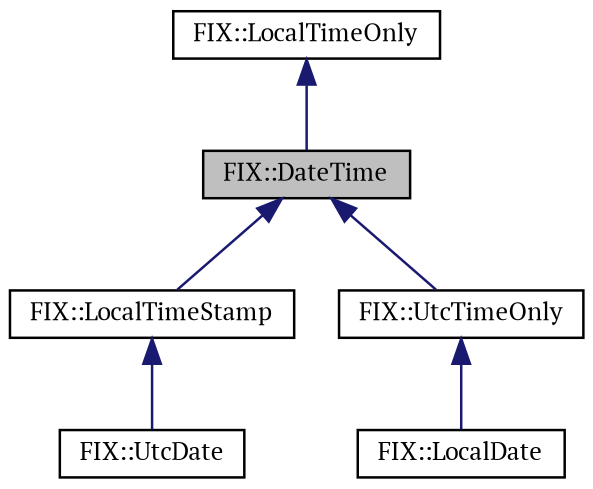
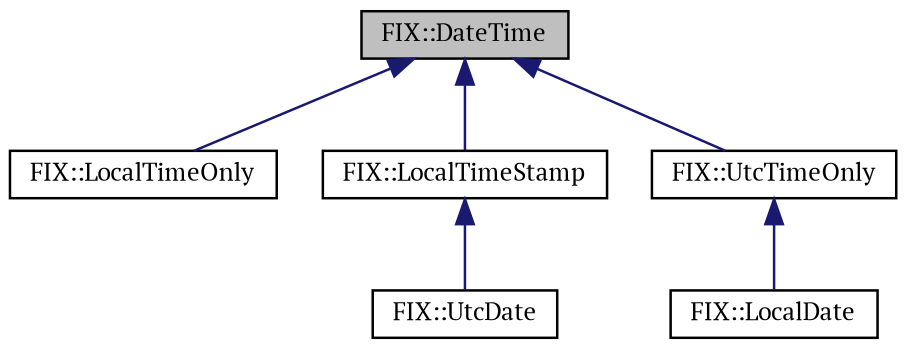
edge "FIX::DateTime" -> "FIX::LocalTimeOnly": reversed
